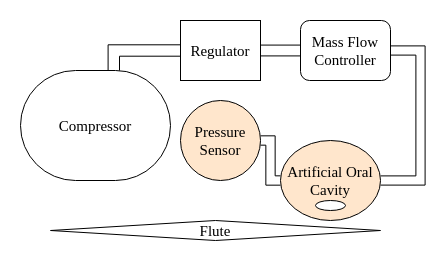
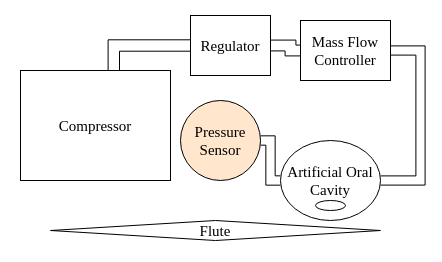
node "Regulator": moved (221, 51) -> (231, 46)
node "Mass FlowController": shape rounded rectangle -> rectangle
node "Compressor": shape rounded rectangle -> rectangle
node "Artificial OralCavity": fillcolor #ffe6cc -> #ffffff
